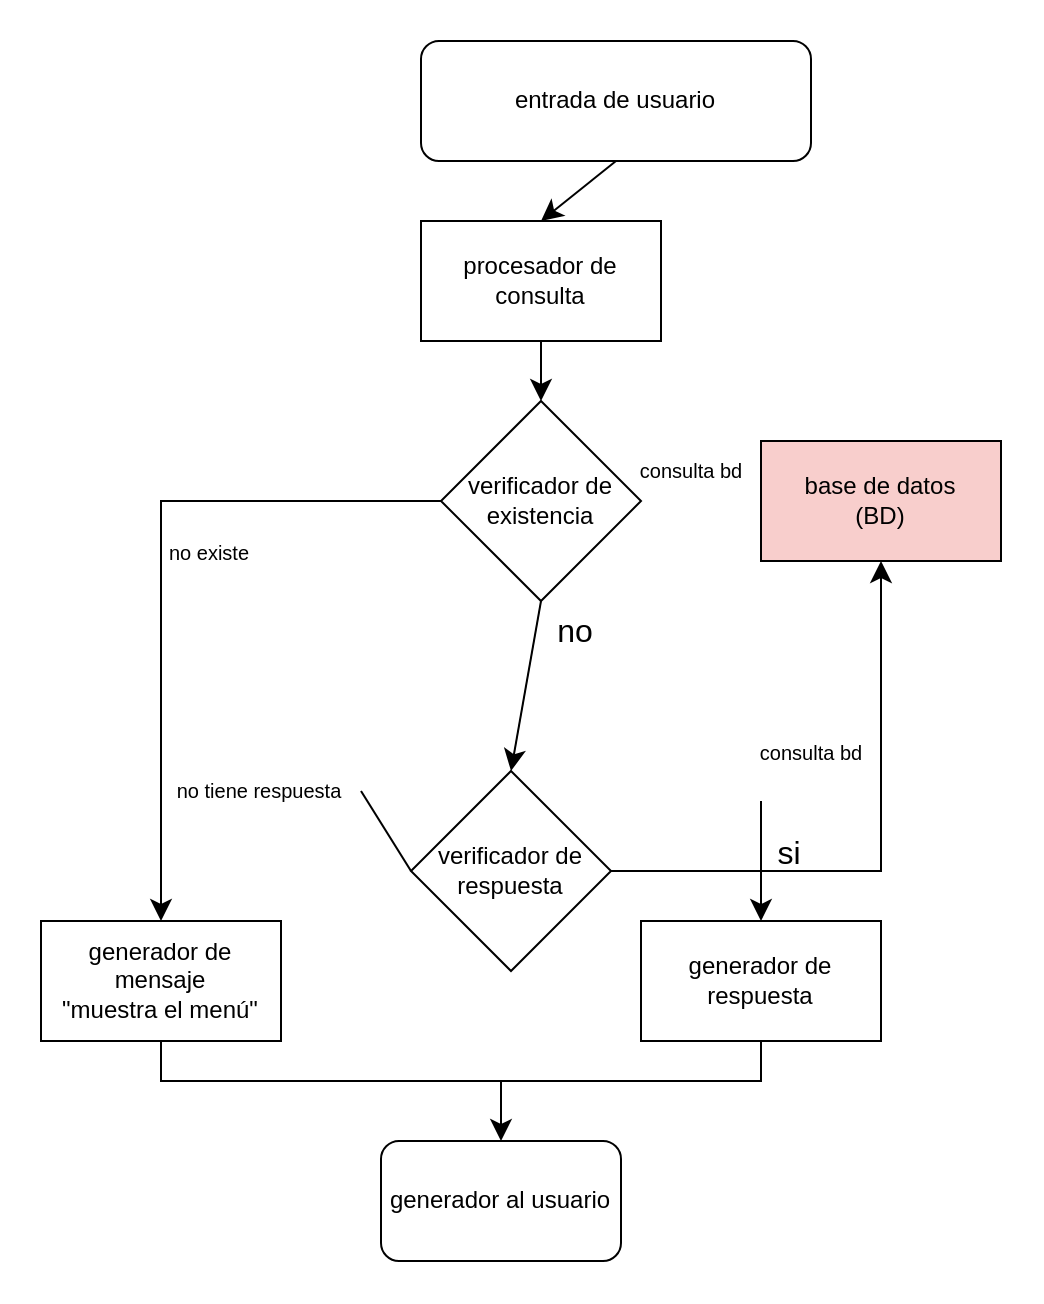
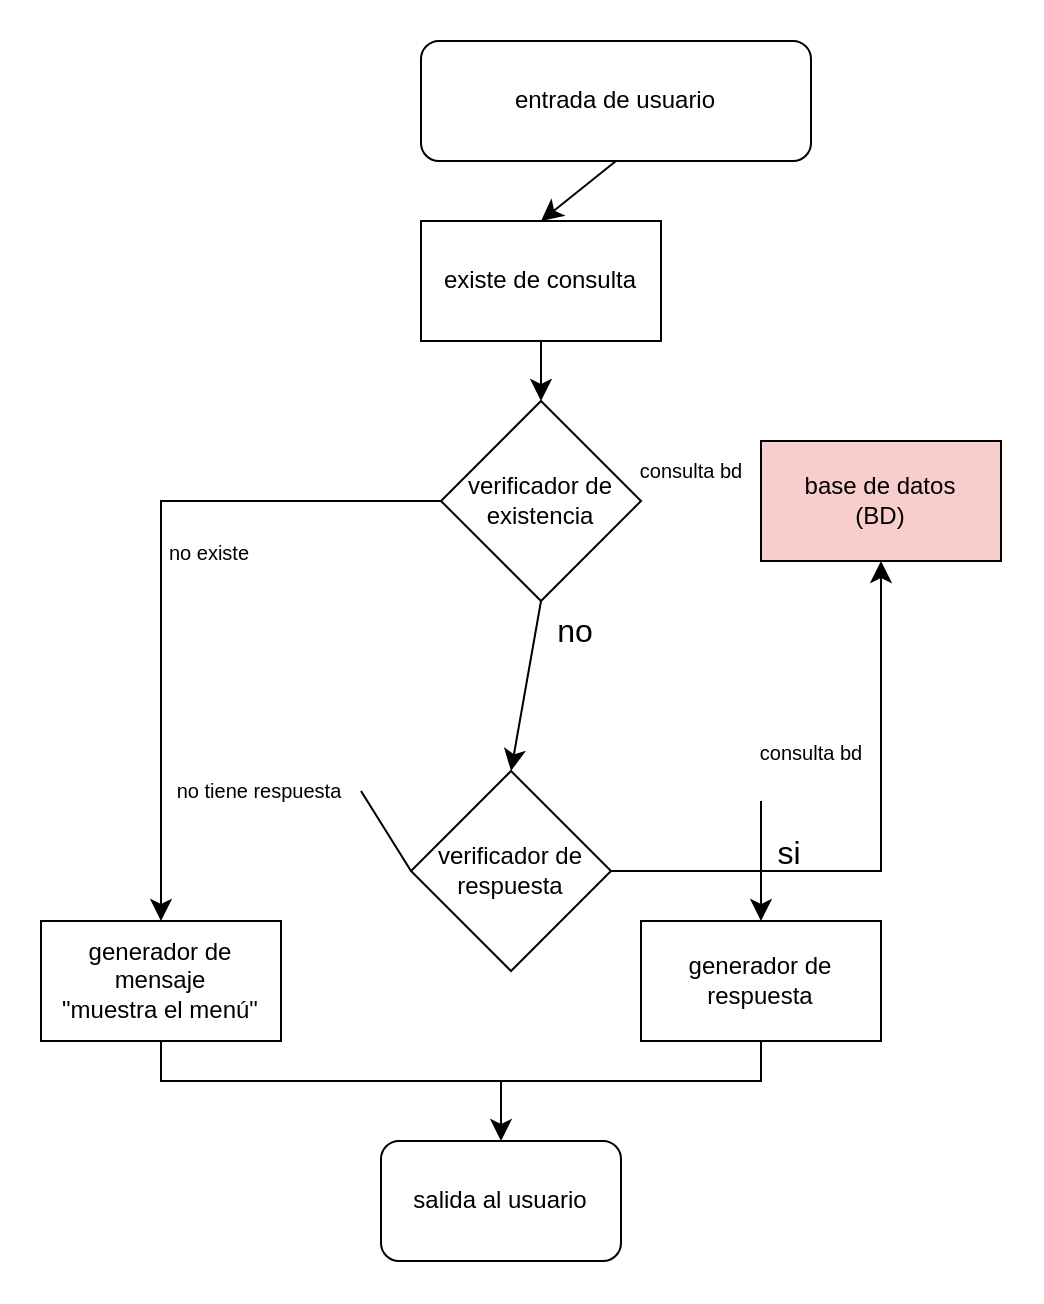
node "procesador de consulta": label "procesador de consulta" -> "existe de consulta"
node "generador al usuario": label "generador al usuario" -> "salida al usuario"
